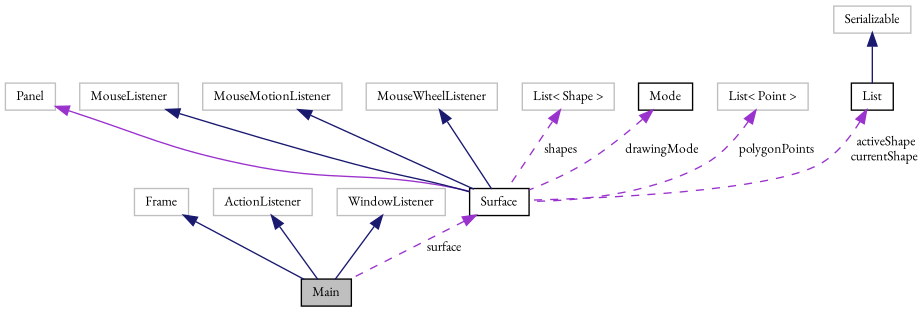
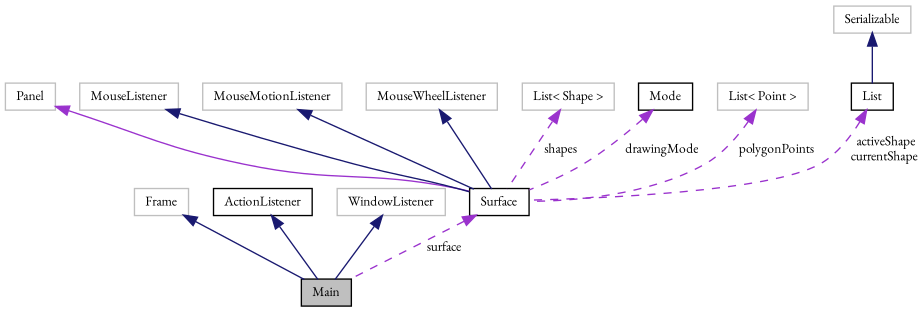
node "ActionListener": color grey75 -> black
